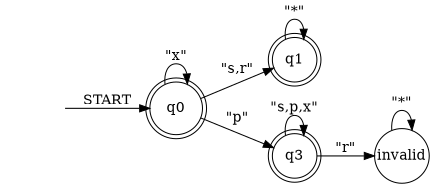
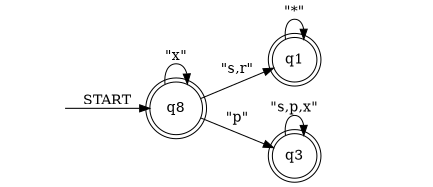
node "q0": label "q0" -> "q8"
node "invalid": removed
